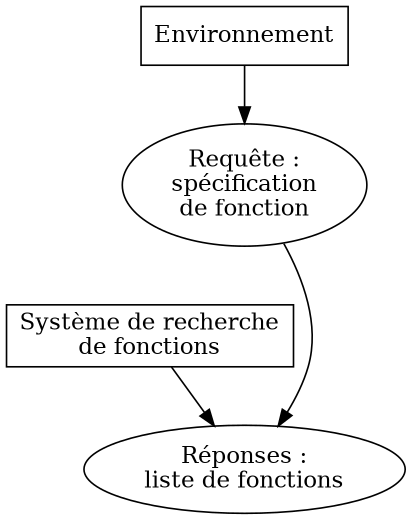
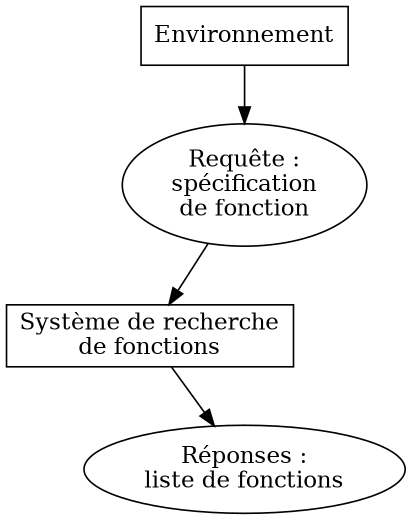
edge "Requête : spécification de fonction" -> "Réponses : liste de fonctions": now "Requête : spécification de fonction" -> "Système de recherche de fonctions"
